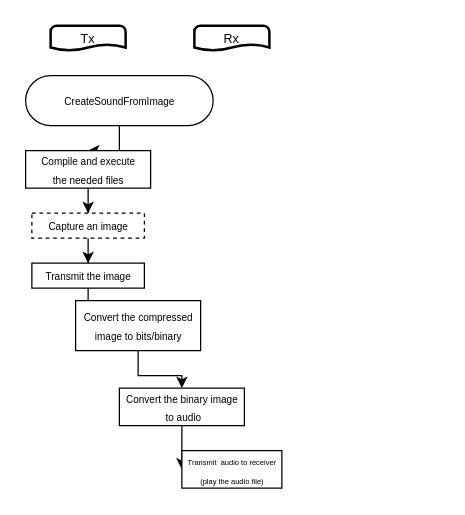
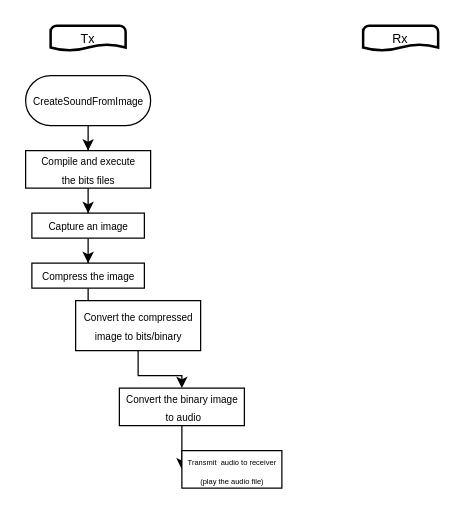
node "Rx": moved (232, 38) -> (401, 38)
node "CreateSoundFromImage": size 188x50 -> 125x50
node "Compile and execute the needed files": label "Compile and execute the needed files" -> "Compile and execute the bits files"
node "Capture an image": style dashed -> solid
node "Transmit the image": label "Transmit the image" -> "Compress the image"
